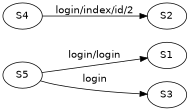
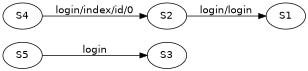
edge "S4" -> "S2": label "login/index/id/2" -> "login/index/id/0"
edge "S5" -> "S1": now "S2" -> "S1"
